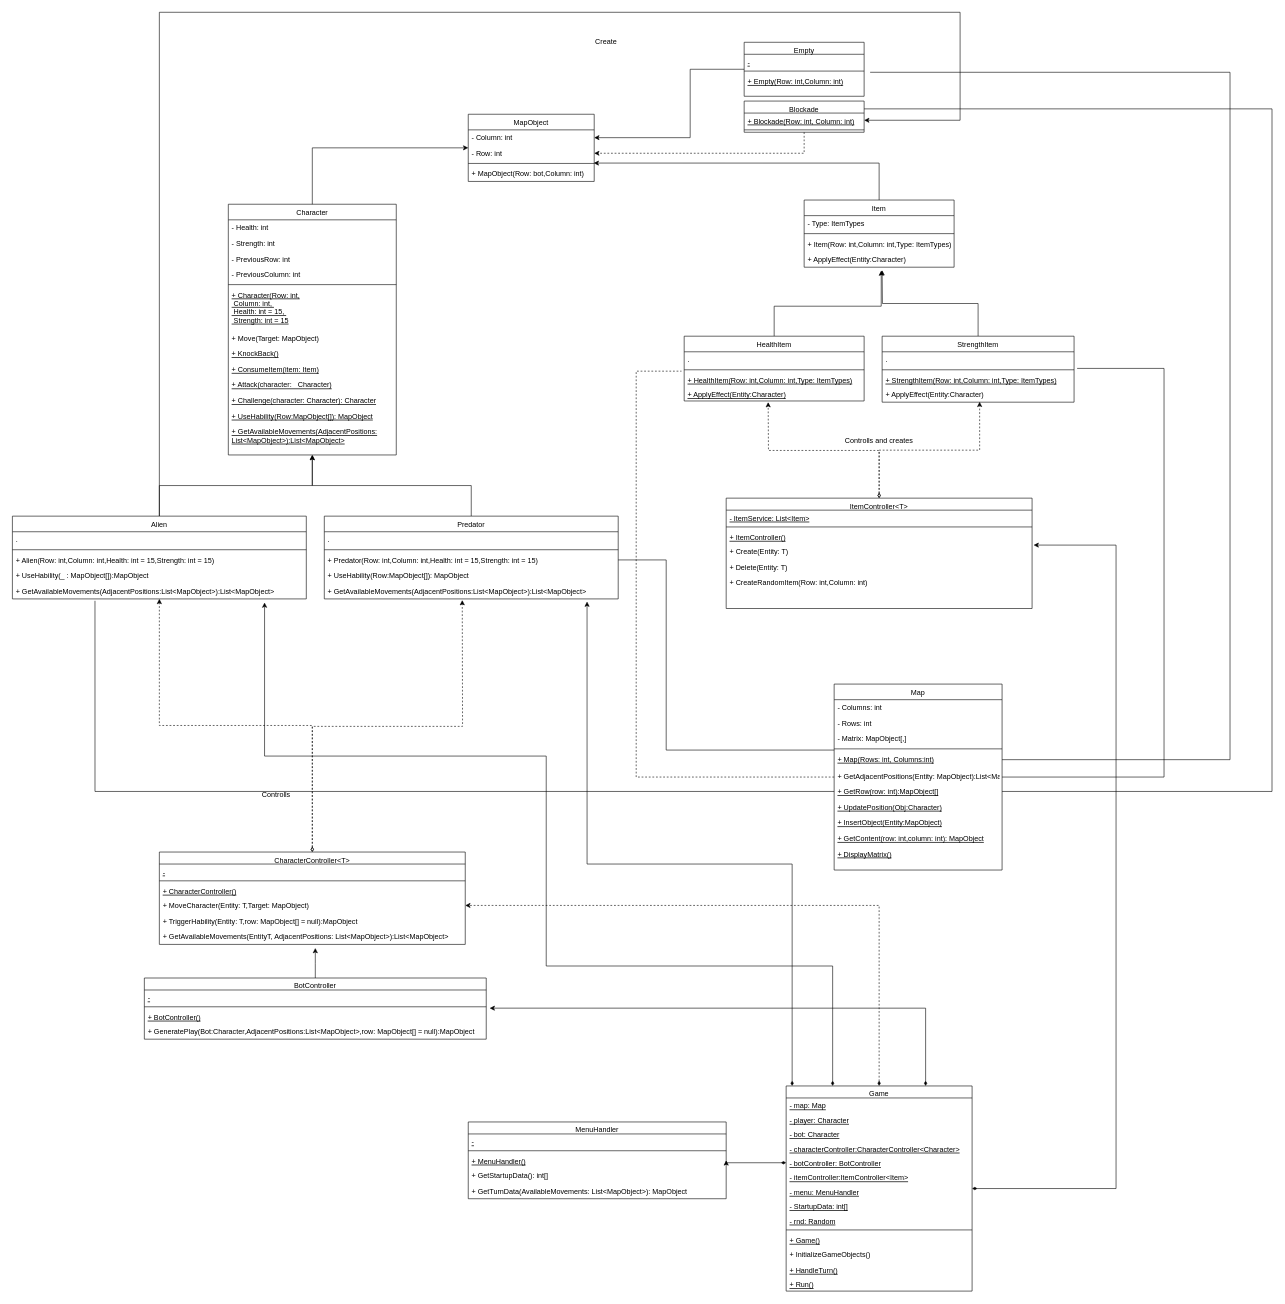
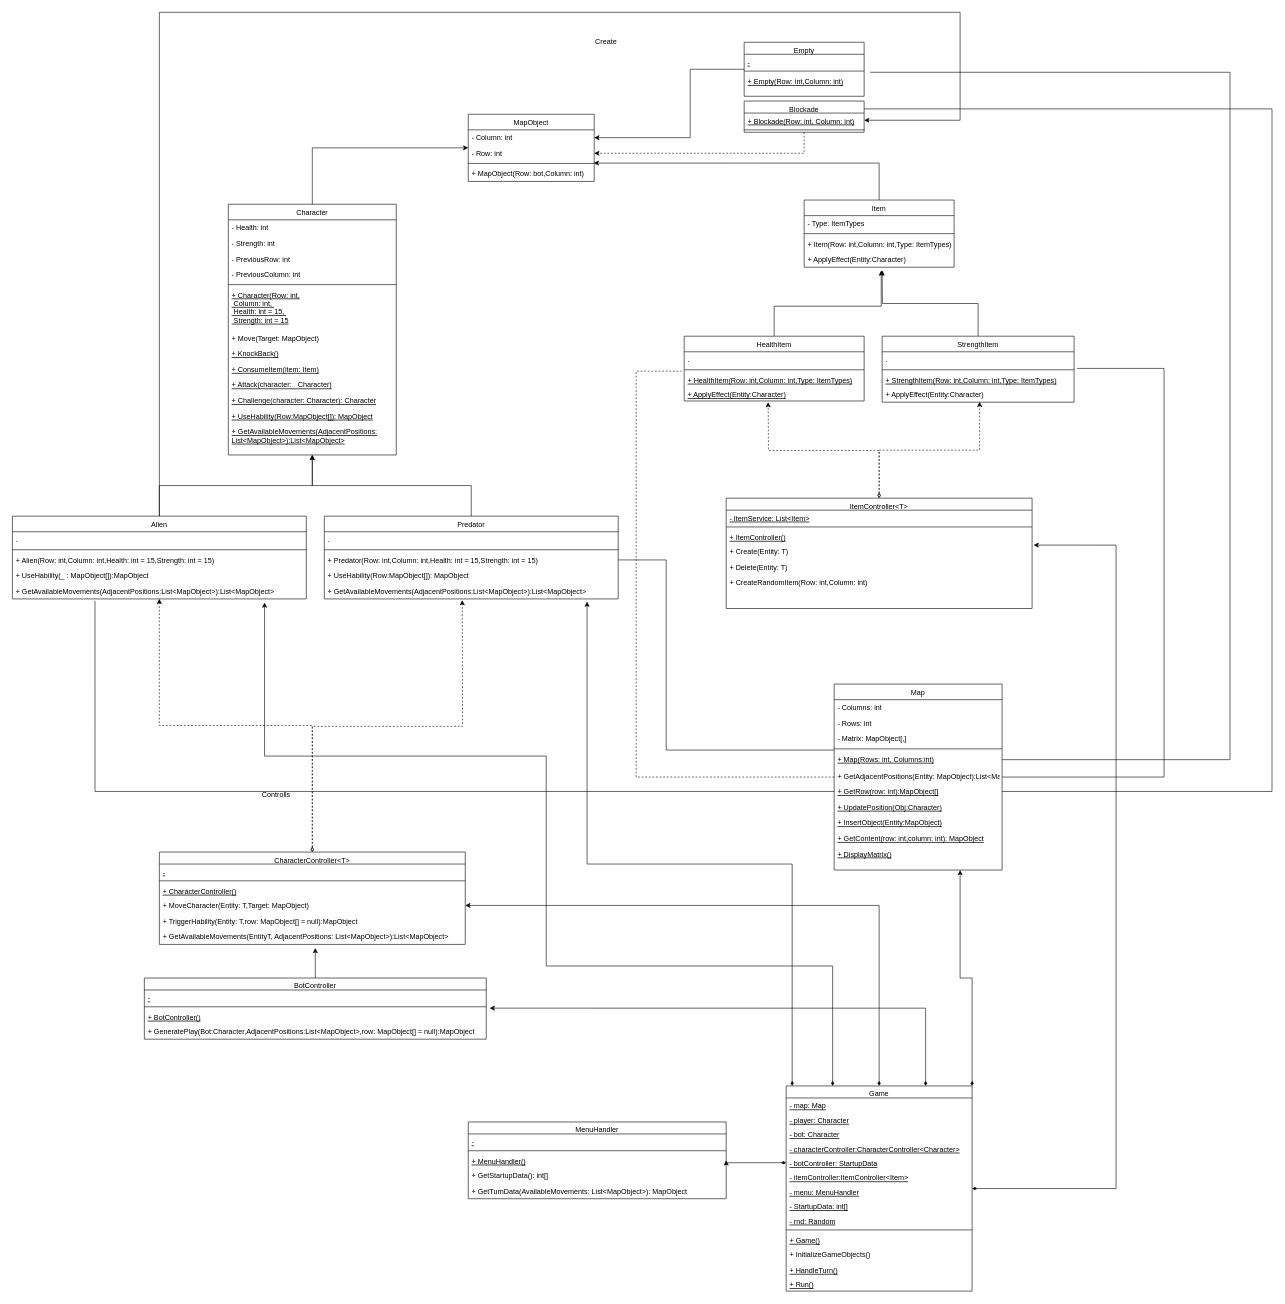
node "Controlls and creates": removed
edge "+ MoveCharacter(Entity: T,Target: MapObject)" -- "Game": style dashed -> solid
edge "Map" -- "Game": added
node "- botController: BotController": label "- botController: BotController" -> "- botController: StartupData"
